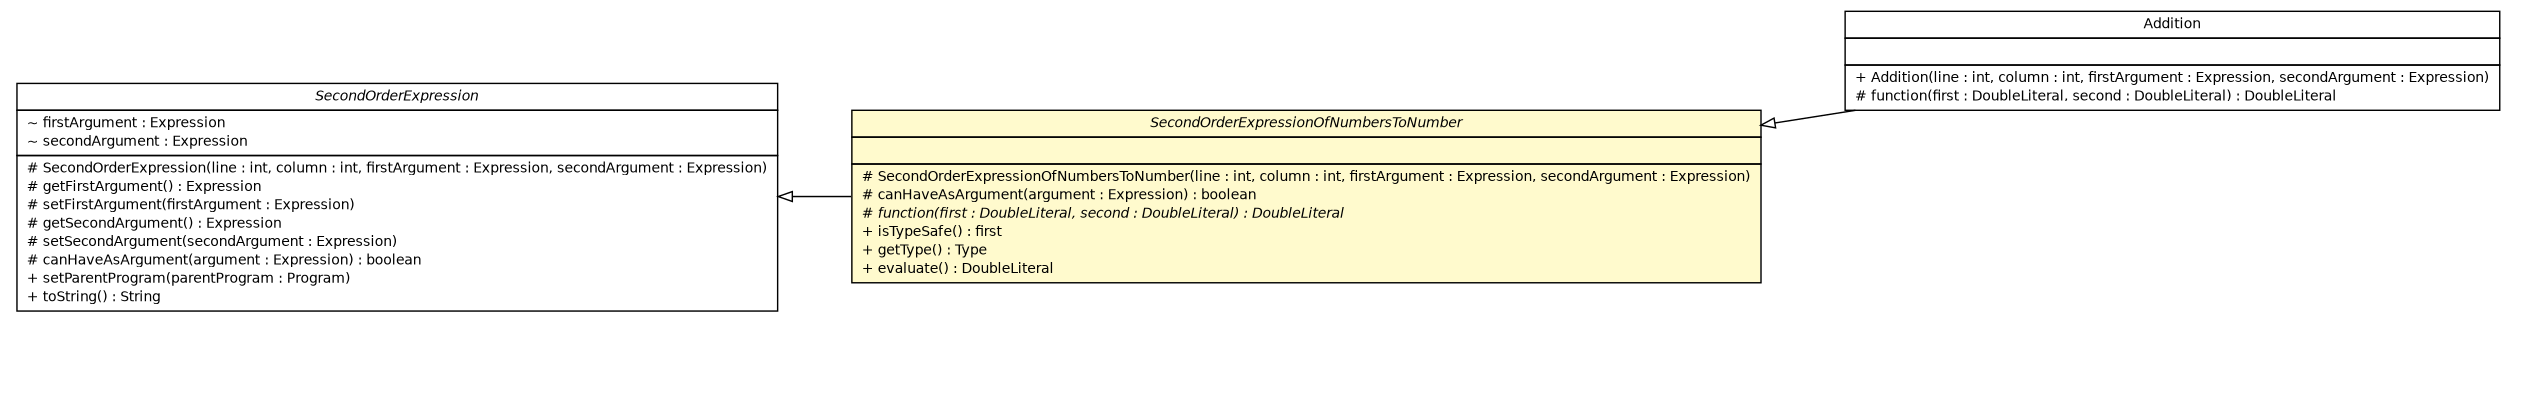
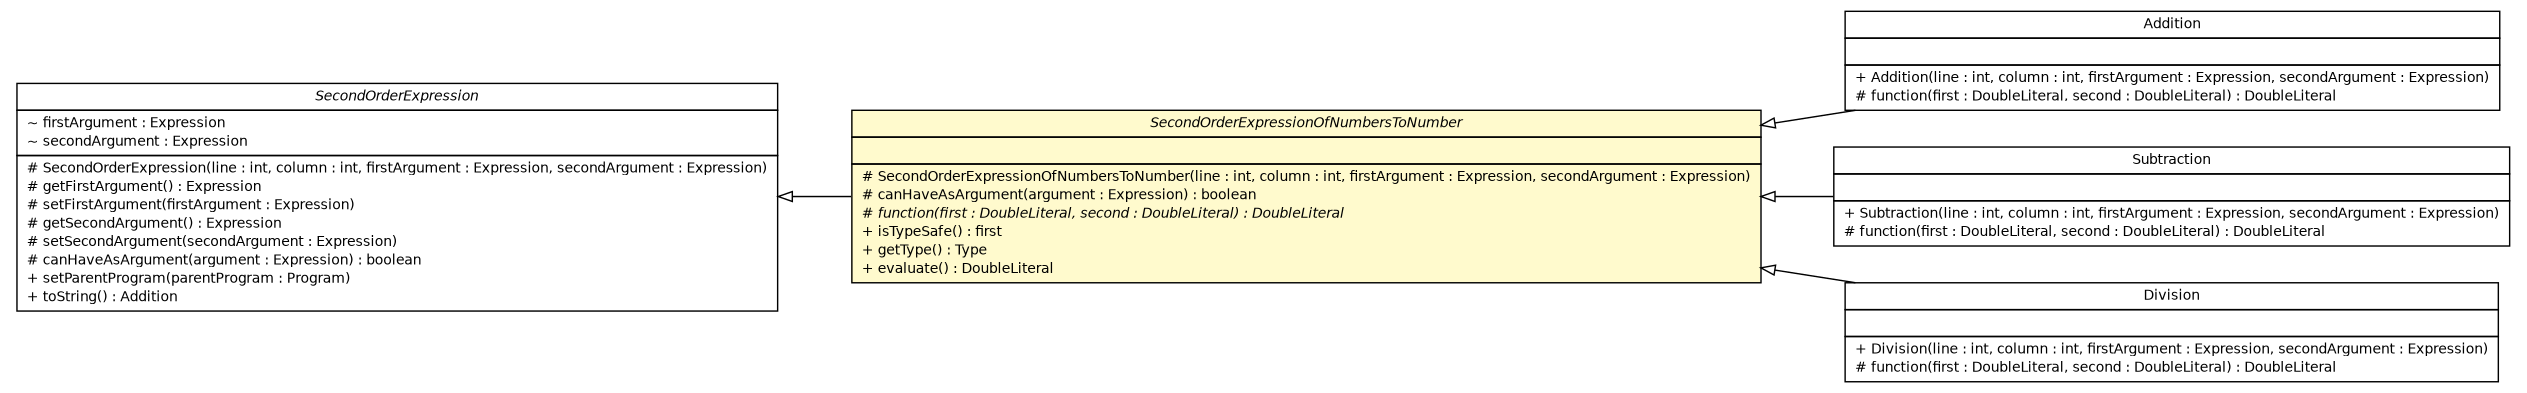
node "Subtraction": added
node "SecondOrderExpression": text "+ toString() : String" -> "+ toString() : Addition"
node "Division": added
